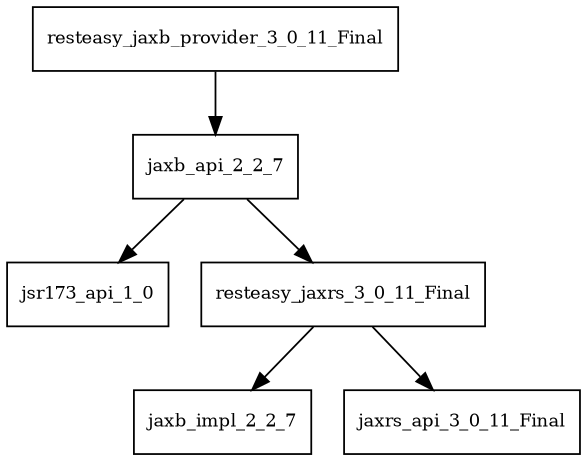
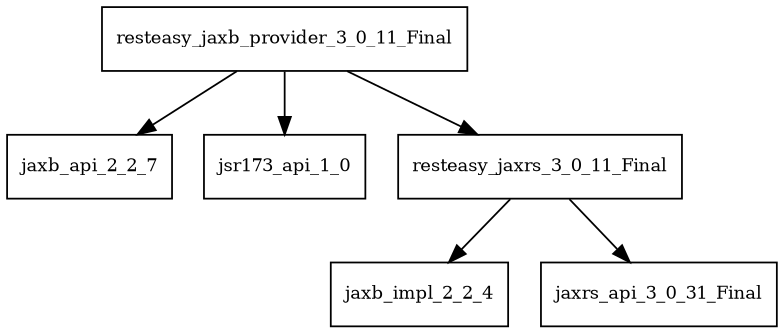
edge "jaxb_api_2_2_7" -> "jsr173_api_1_0": now "resteasy_jaxb_provider_3_0_11_Final" -> "jsr173_api_1_0"
edge "jaxb_api_2_2_7" -> "resteasy_jaxrs_3_0_11_Final": now "resteasy_jaxb_provider_3_0_11_Final" -> "resteasy_jaxrs_3_0_11_Final"
node "jaxb_impl_2_2_7": label "jaxb_impl_2_2_7" -> "jaxb_impl_2_2_4"
node "jaxrs_api_3_0_11_Final": label "jaxrs_api_3_0_11_Final" -> "jaxrs_api_3_0_31_Final"
